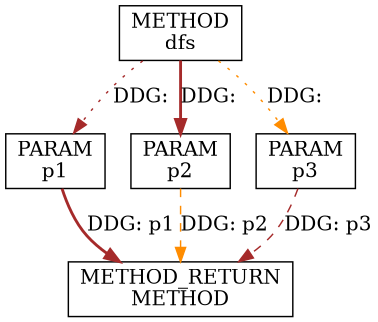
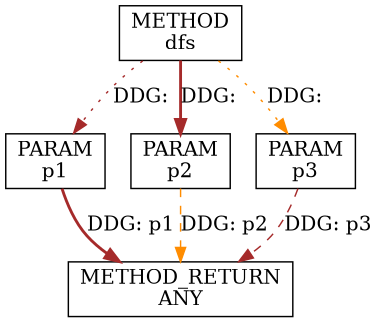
node "METHOD_RETURN": text "METHOD" -> "ANY"
